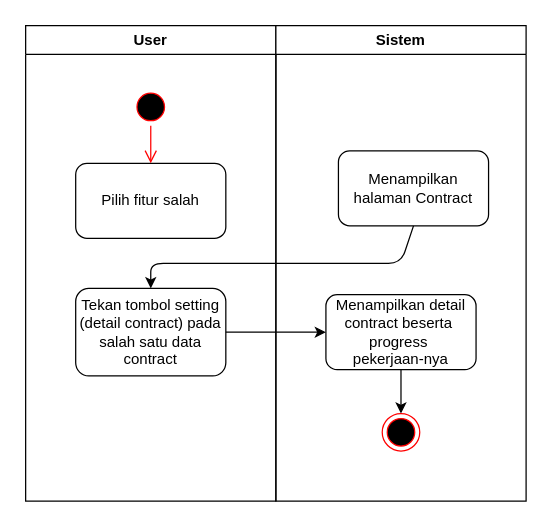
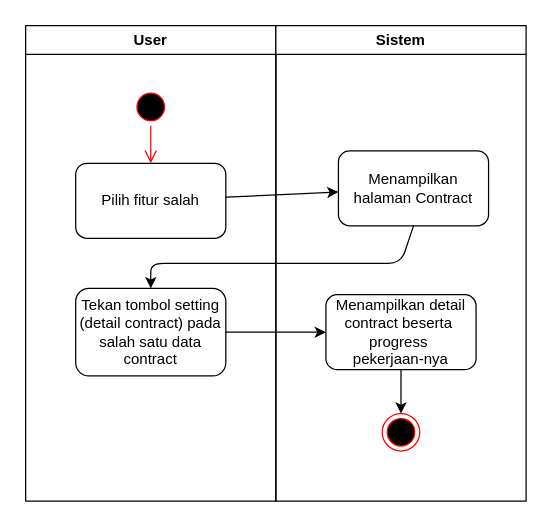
edge "Pilih fitur salah" -> "Menampilkan halaman Contract": added
